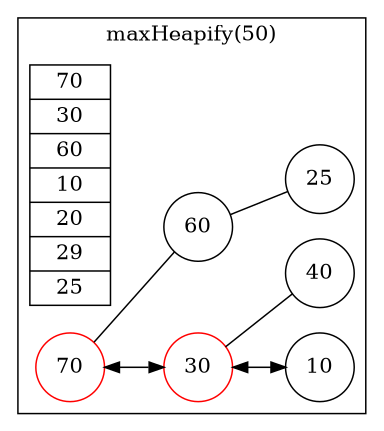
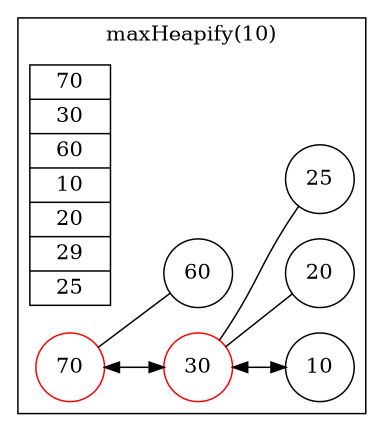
cluster "maxHeapify(50)": label "maxHeapify(50)" -> "maxHeapify(10)"
edge "25" -- "60": now "25" -- "30"
node "40": label "40" -> "20"
